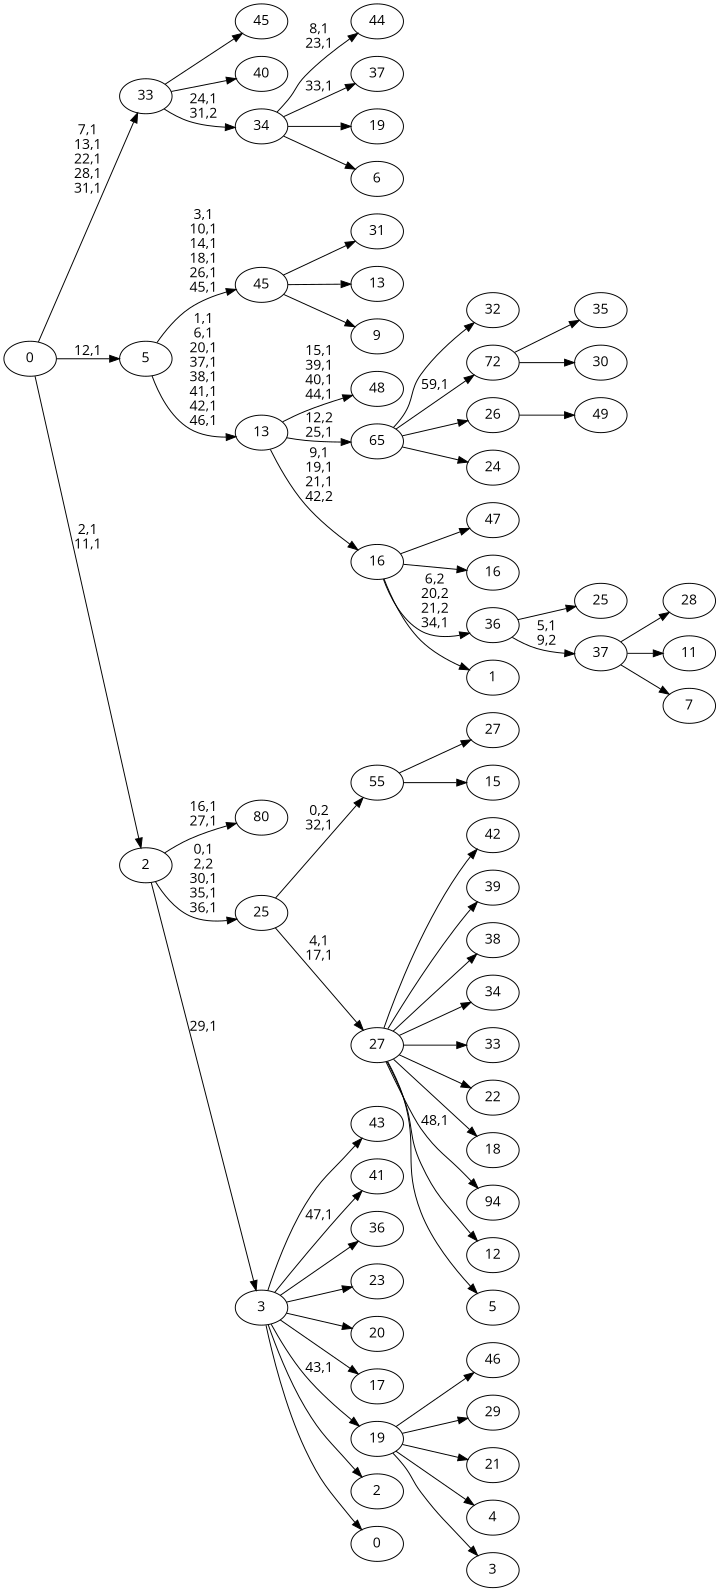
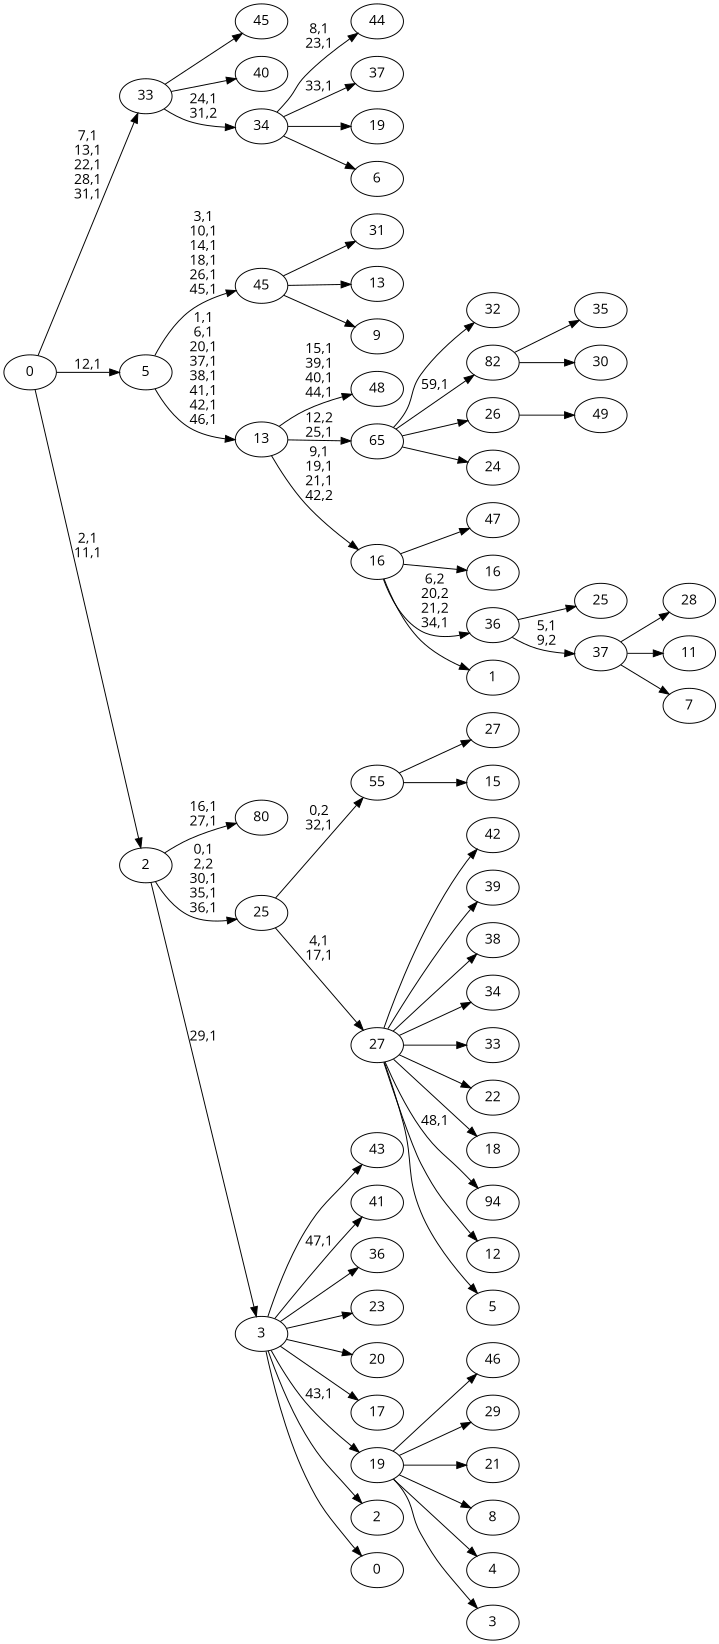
node "72": label "72" -> "82"
node "8": added
